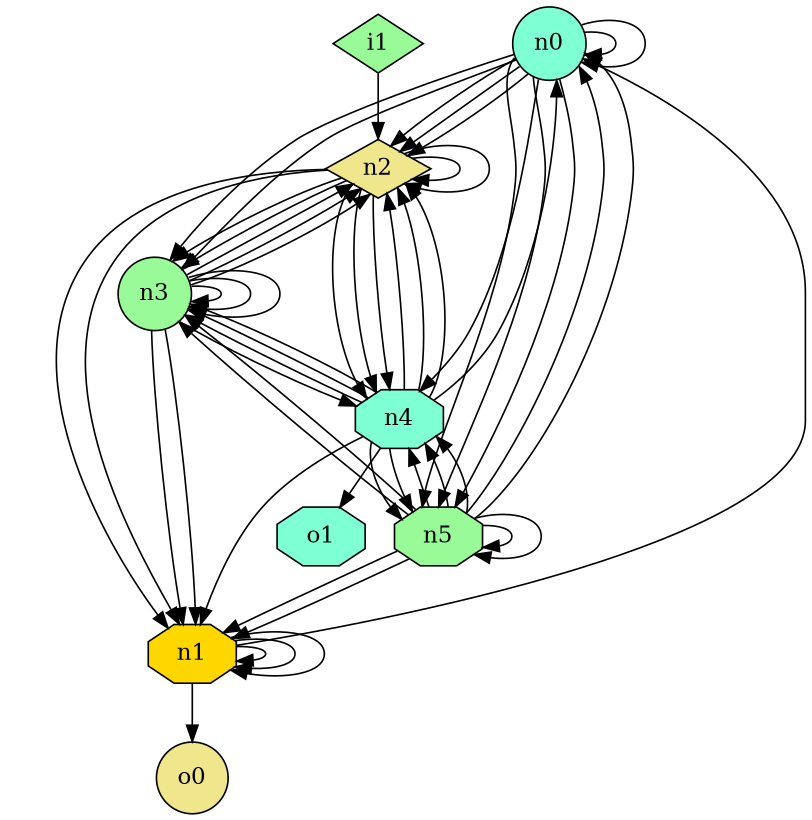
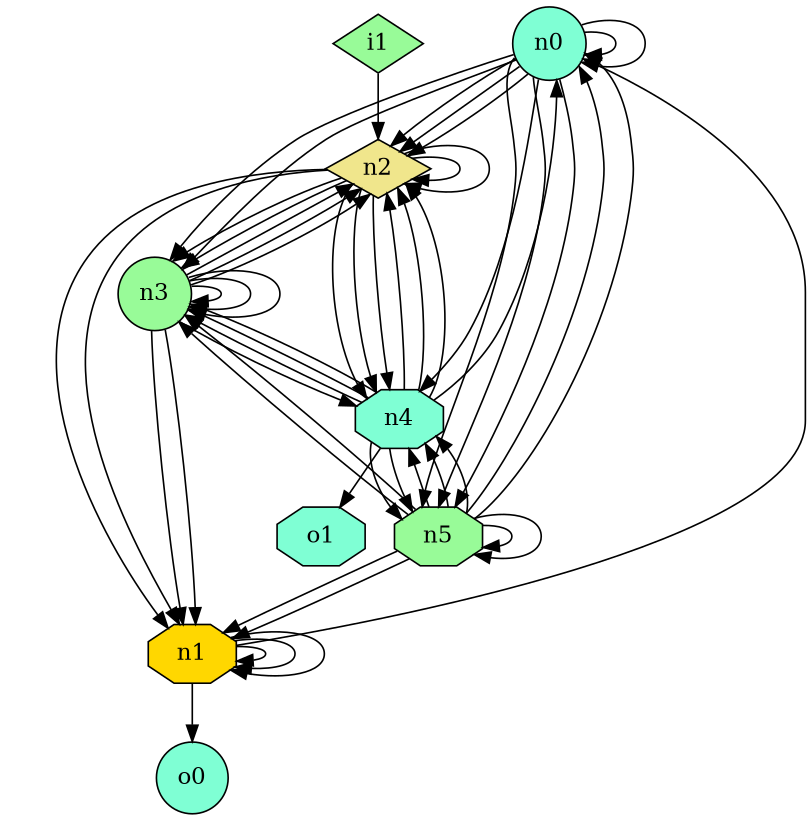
edge "n4" -> "n1": removed
node "o0": fillcolor khaki -> aquamarine
